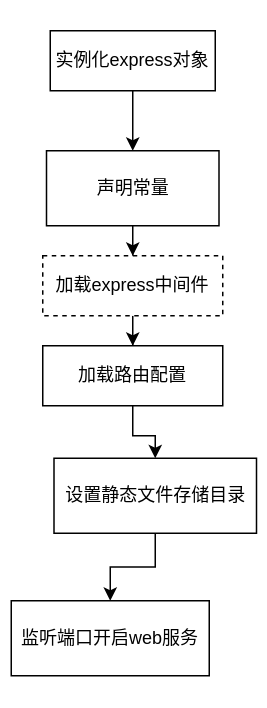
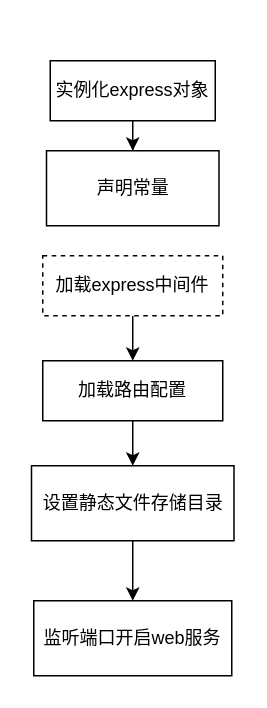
node "实例化express对象": moved (133, 61) -> (133, 91)
edge "声明常量" -> "加载express中间件": removed
node "加载路由配置": moved (133, 376) -> (133, 391)
node "设置静态文件存储目录": moved (155, 496) -> (133, 503)
node "监听端口开启web服务": moved (110, 638) -> (133, 638)
